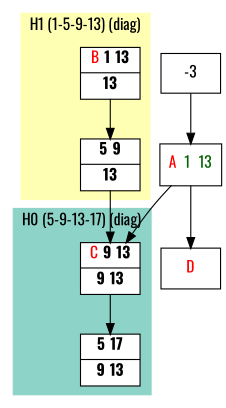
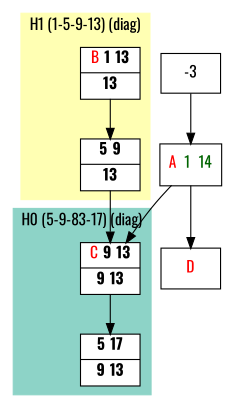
node "A": text "13" -> "14"
cluster "H0 (5-9-13-17) (diag)": label "H0 (5-9-13-17) (diag)" -> "H0 (5-9-83-17) (diag)"
